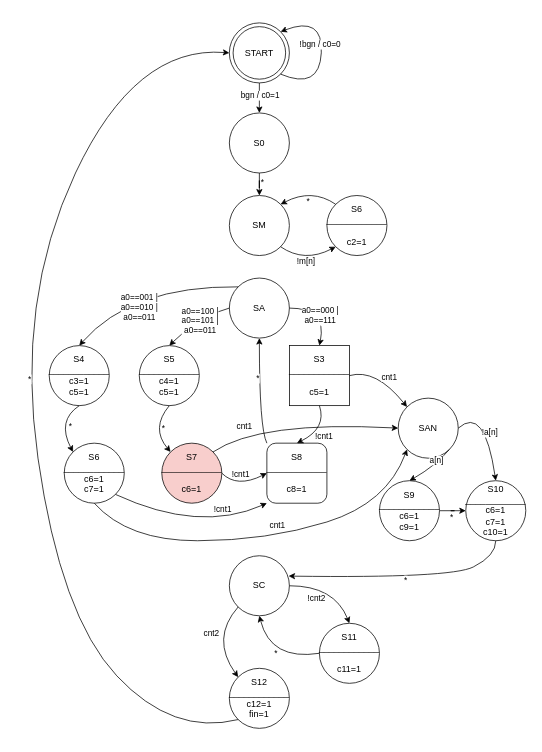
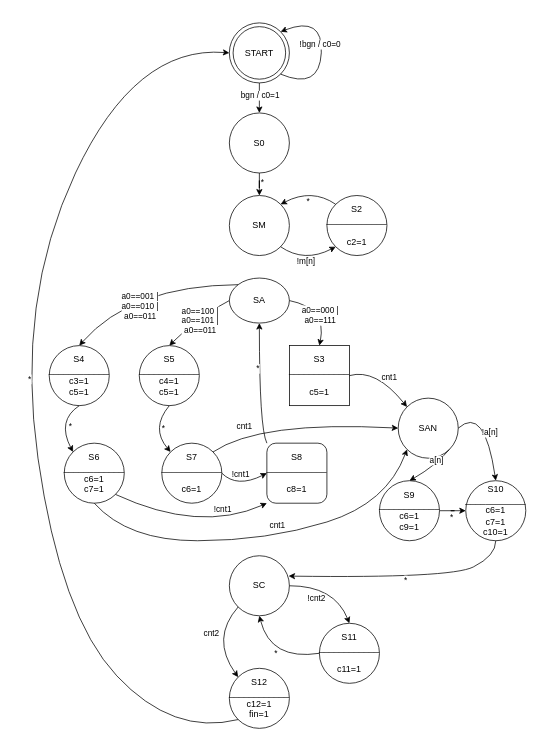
node "S6 ____________ c2=1": label "S6 ____________ c2=1" -> "S2 ____________ c2=1"
node "SA": size 60x60 -> 60x45
edge "S3 ____________ c5=1" -> "S8 ____________ c8=1": removed, label "!cnt1"
node "S7 ____________ c6=1": fillcolor #f8cecc -> #ffffff
